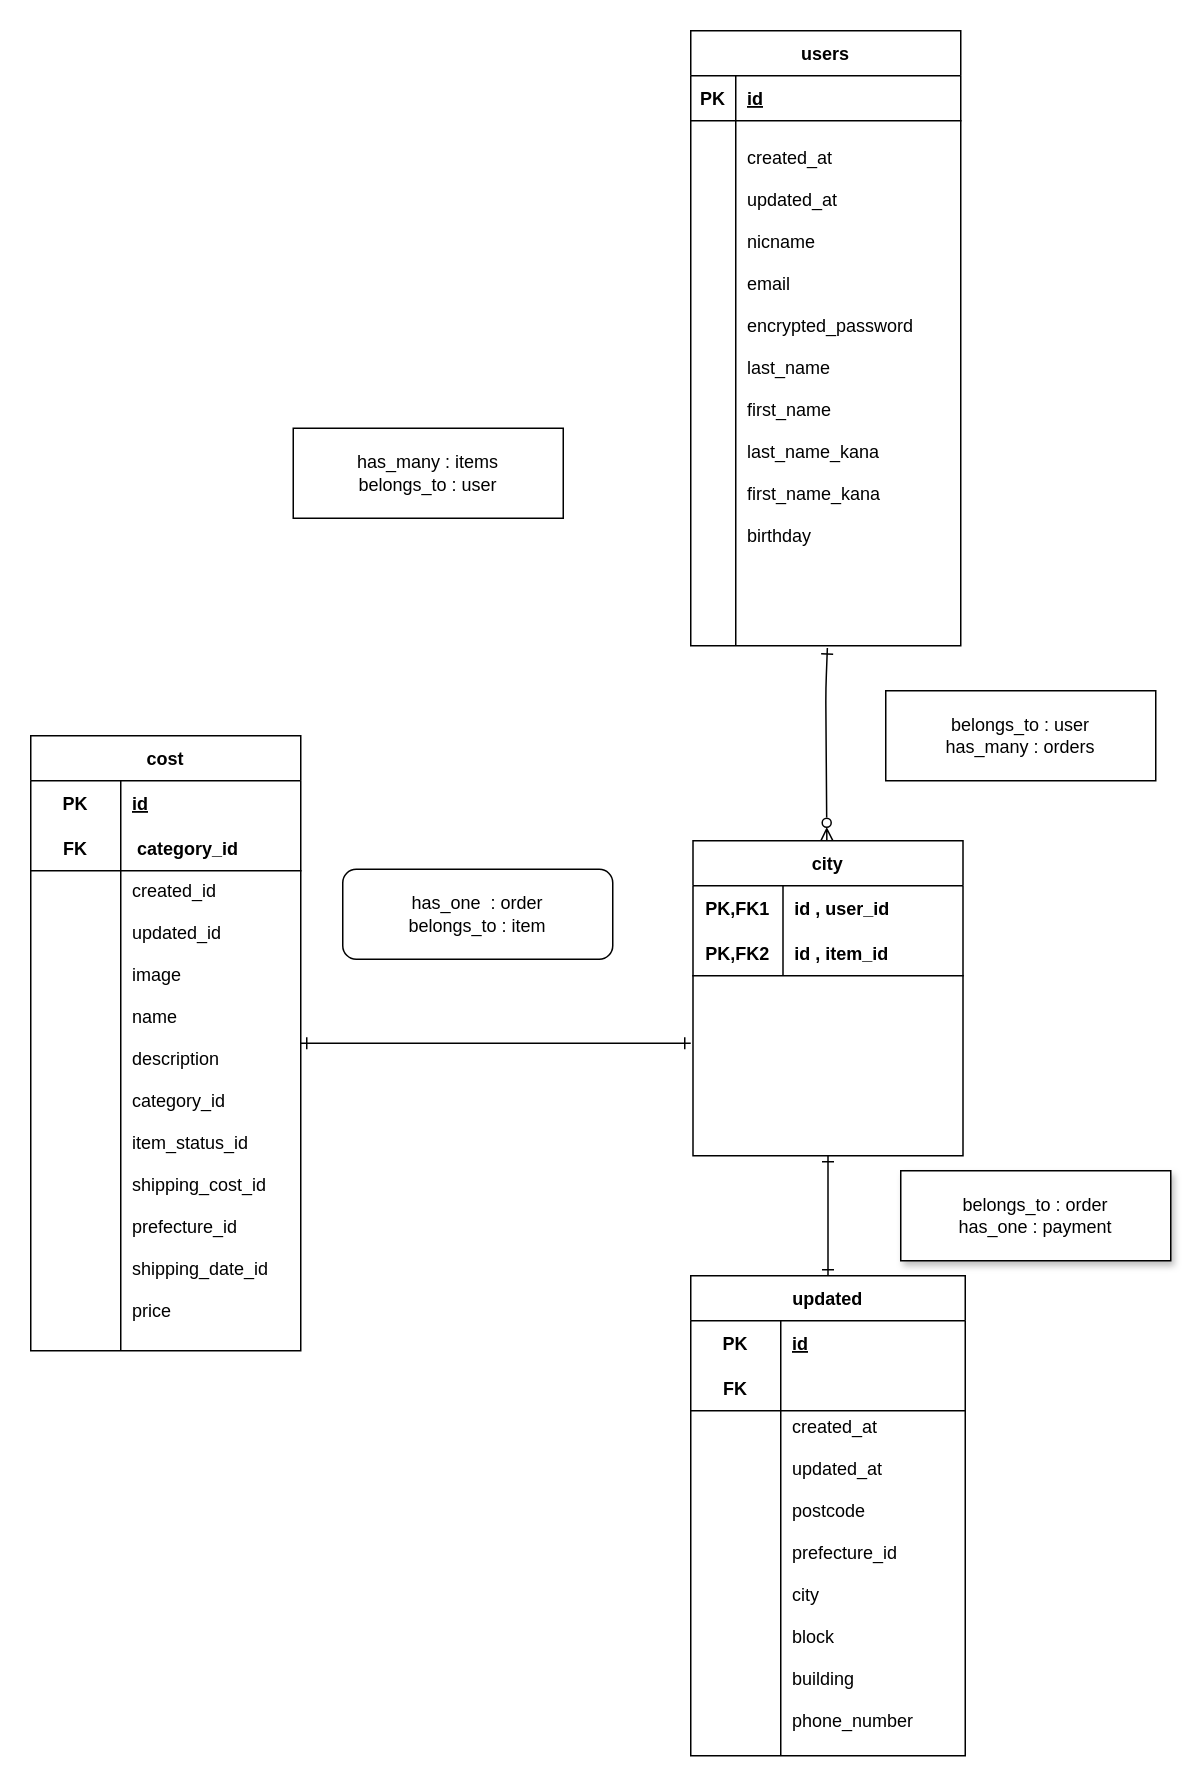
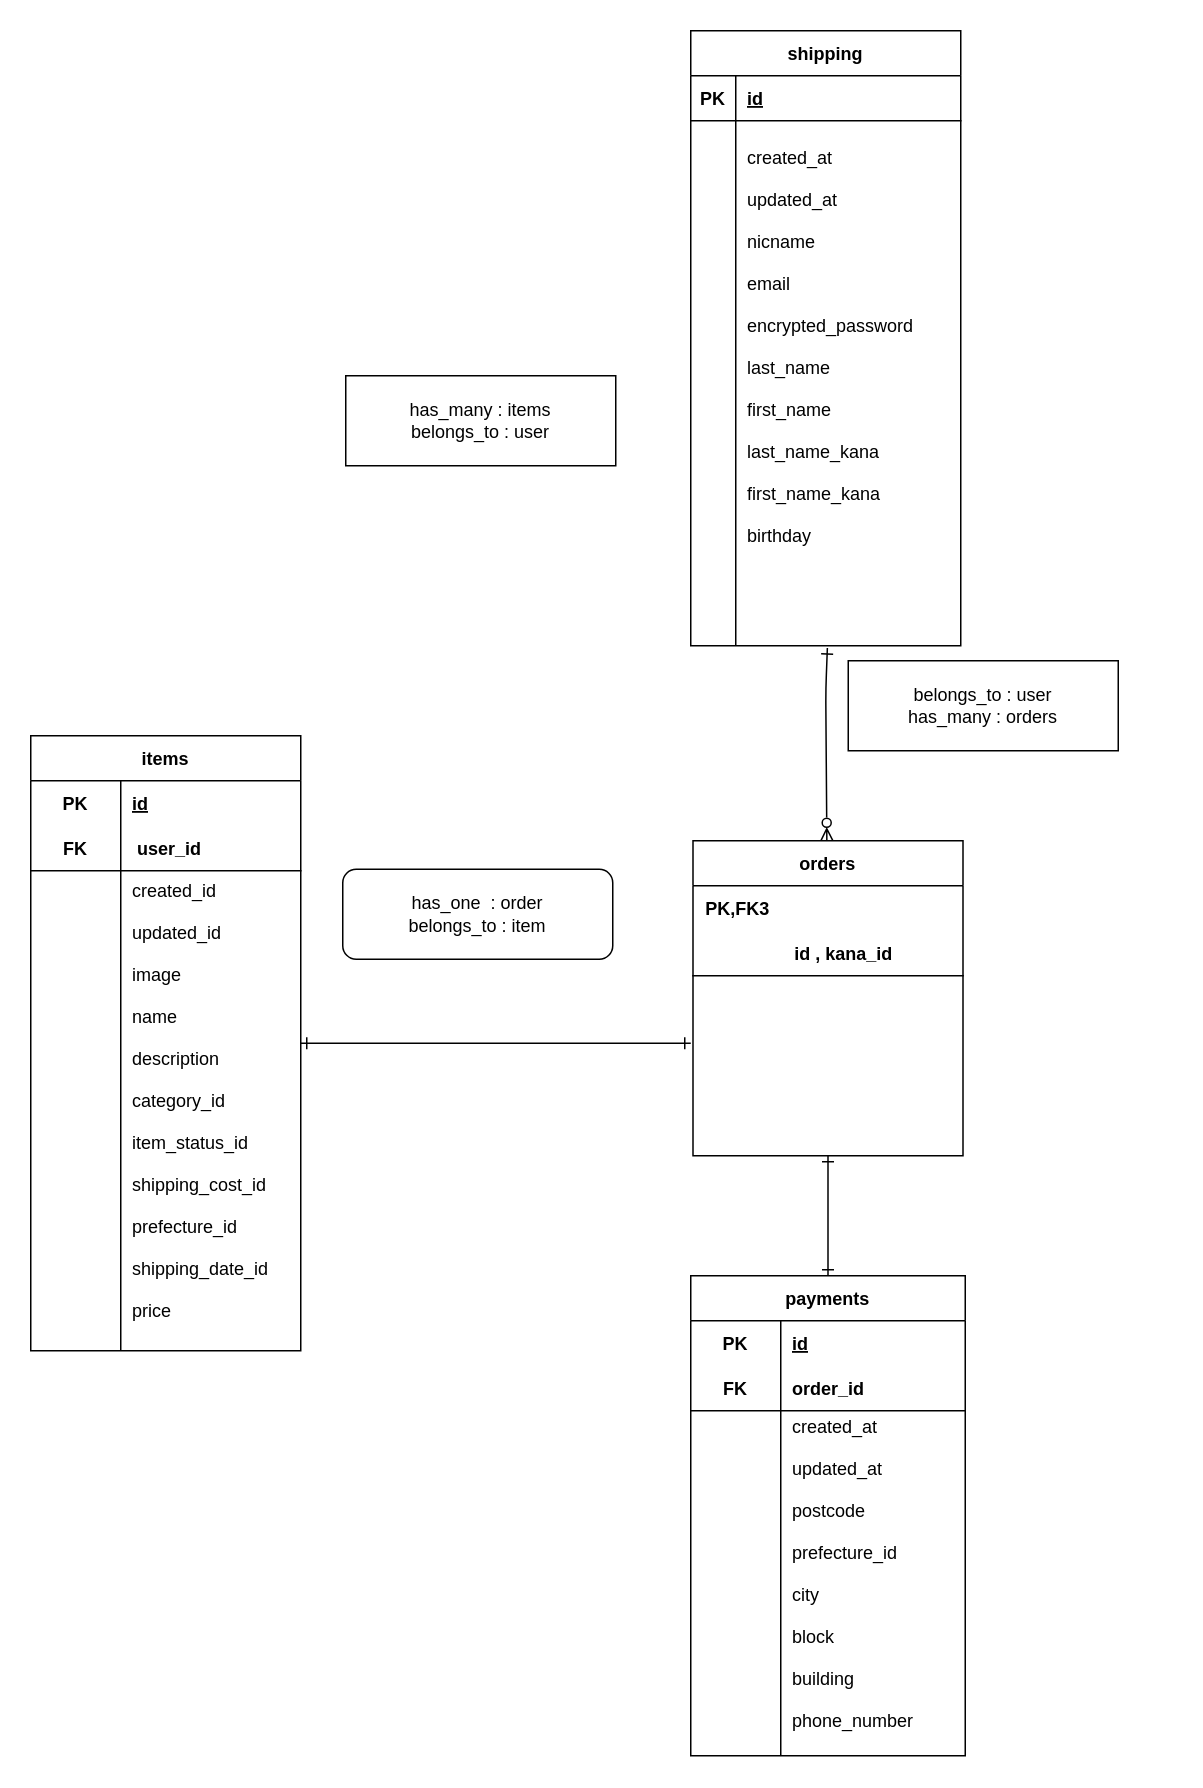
node "users": label "users" -> "shipping"
node "has_many : items belongs_to : user": moved (428, 473) -> (481, 421)
node "belongs_to : user has_many : orders": moved (1021, 736) -> (983, 706)
node "cost": label "cost" -> "items"
node "category_id": label "category_id" -> "user_id"
node "city": label "city" -> "orders"
node "id , user_id": removed
node "PK,FK1": label "PK,FK1" -> "PK,FK3"
node "PK,FK2": removed
node "id , item_id": label "id , item_id" -> "id , kana_id"
node "belongs_to : order has_one : payment": removed
node "updated": label "updated" -> "payments"
node "order_id": added
